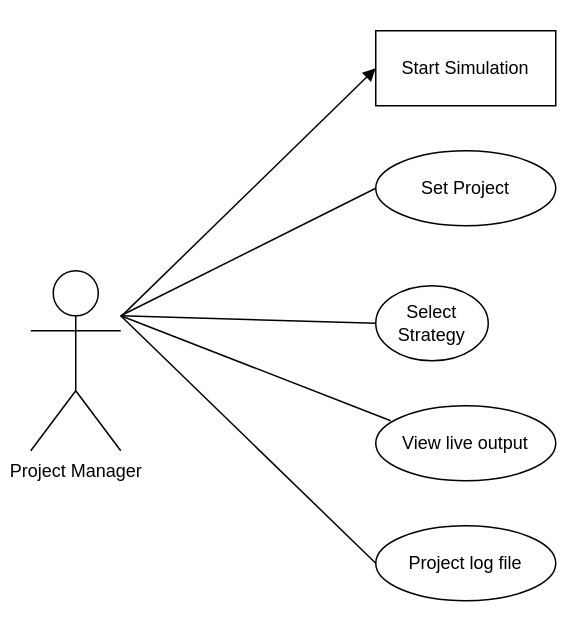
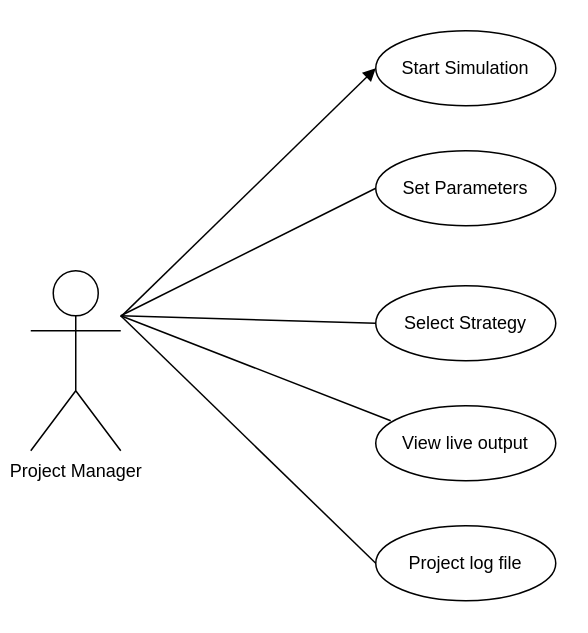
node "Start Simulation": shape rectangle -> ellipse
node "Set Project": label "Set Project" -> "Set Parameters"
node "Select Strategy": size 113x75 -> 180x75
